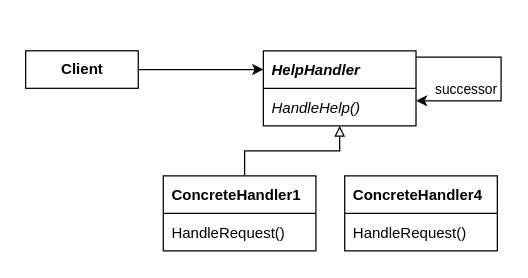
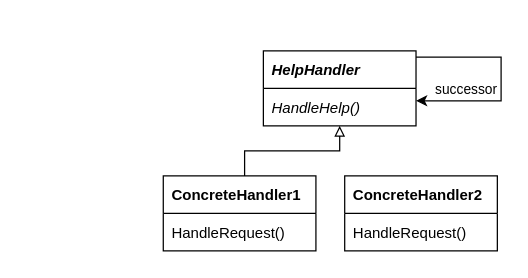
node "Client": removed
edge "Client" -> "HelpHandler": removed
node "ConcreteHandler4": label "ConcreteHandler4" -> "ConcreteHandler2"
